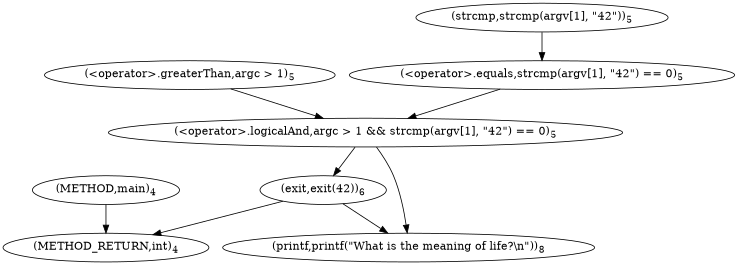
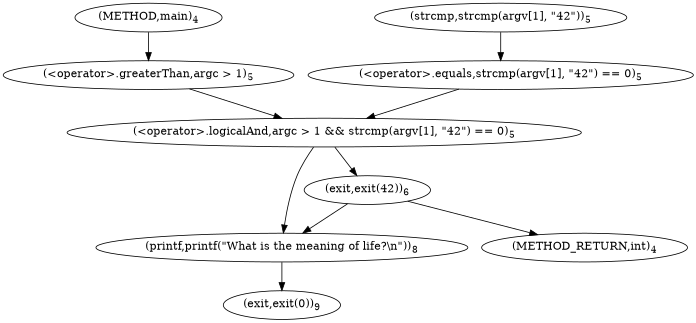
edge "(METHOD,main)" -> "(METHOD_RETURN,int)": now "(METHOD,main)" -> "(<operator>.greaterThan,argc > 1)"
node "(exit,exit(0))": added
